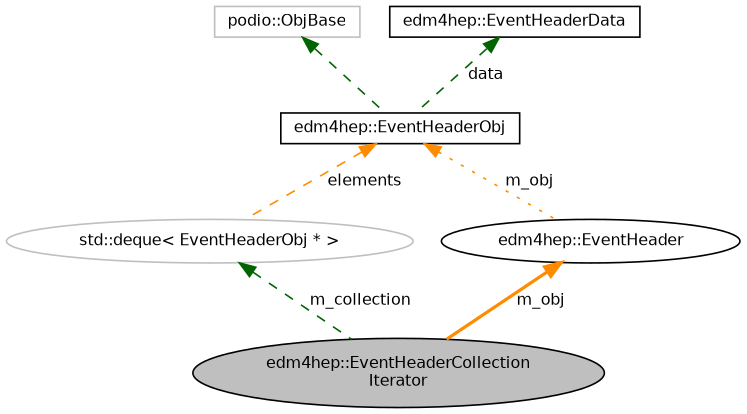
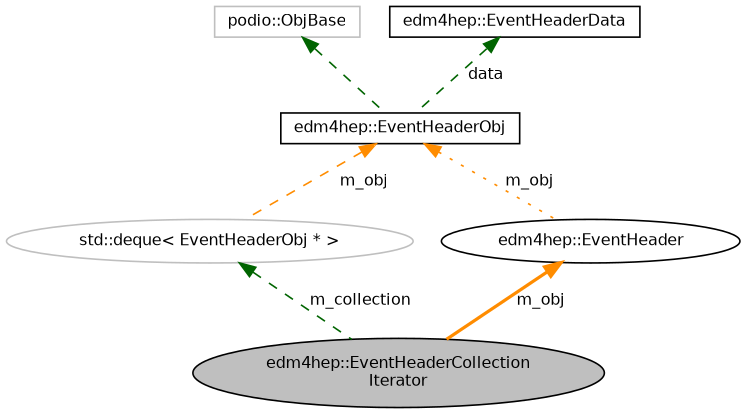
edge "std::deque< EventHeaderObj * >" -> "edm4hep::EventHeaderObj": label " elements" -> " m_obj"
